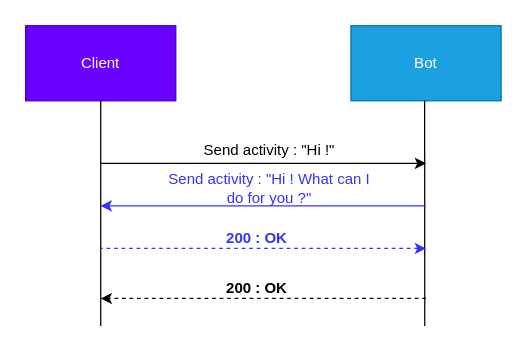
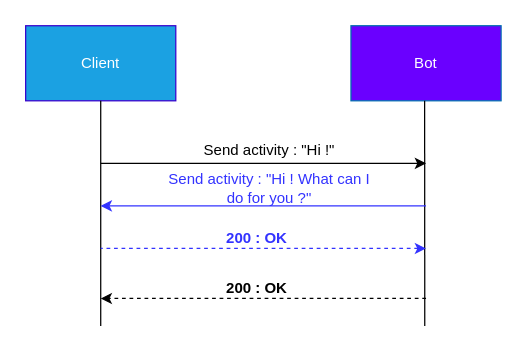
node "Client": fillcolor #6a00ff -> #1ba1e2
node "Bot": fillcolor #1ba1e2 -> #6a00ff
